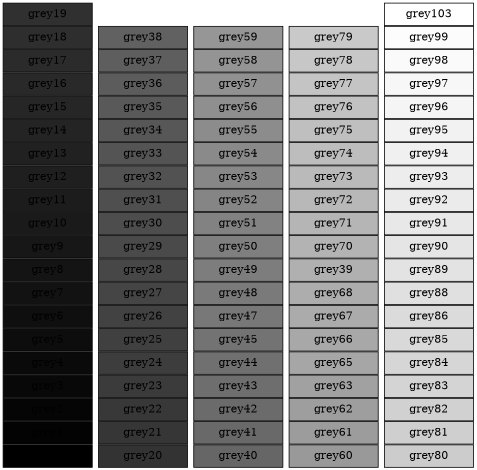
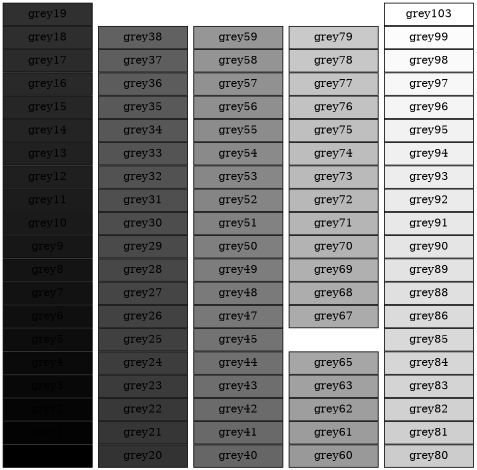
node "grey39": label "grey39" -> "grey69"
node "grey66": removed
